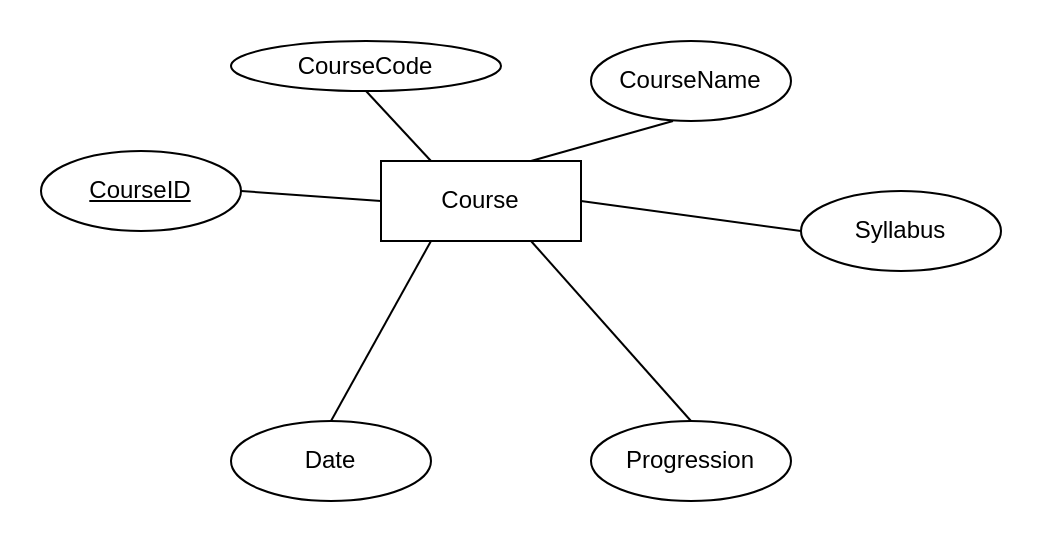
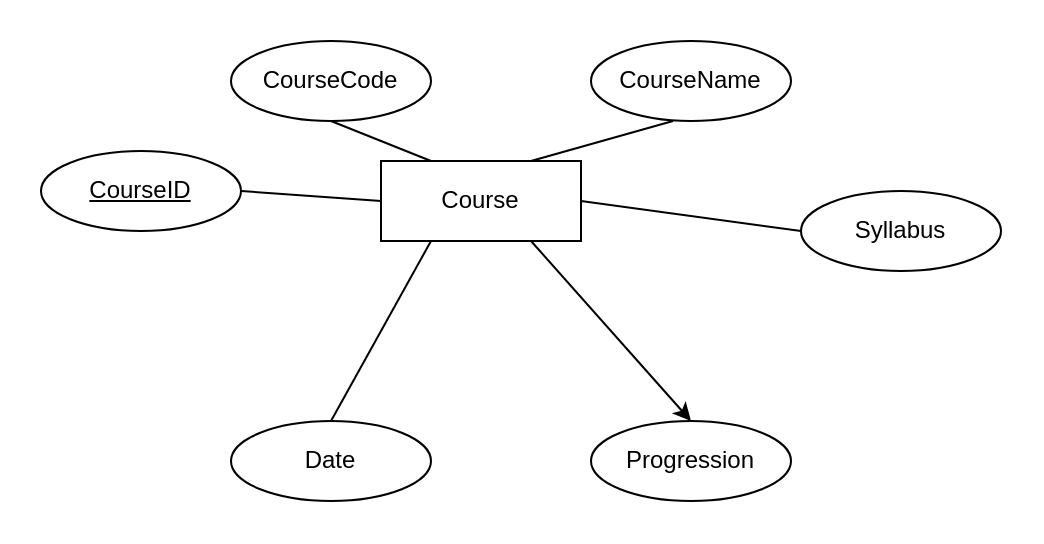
node "CourseCode": size 270x50 -> 200x80
edge "Course" -- "Progression": arrowhead none -> classic
